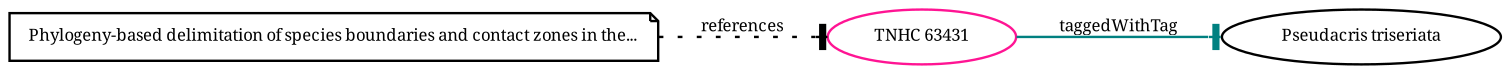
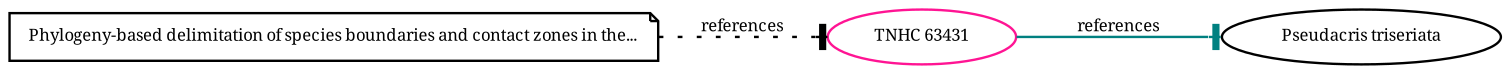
edge "TNHC 63431" -> "Pseudacris triseriata": label "taggedWithTag" -> "references"
